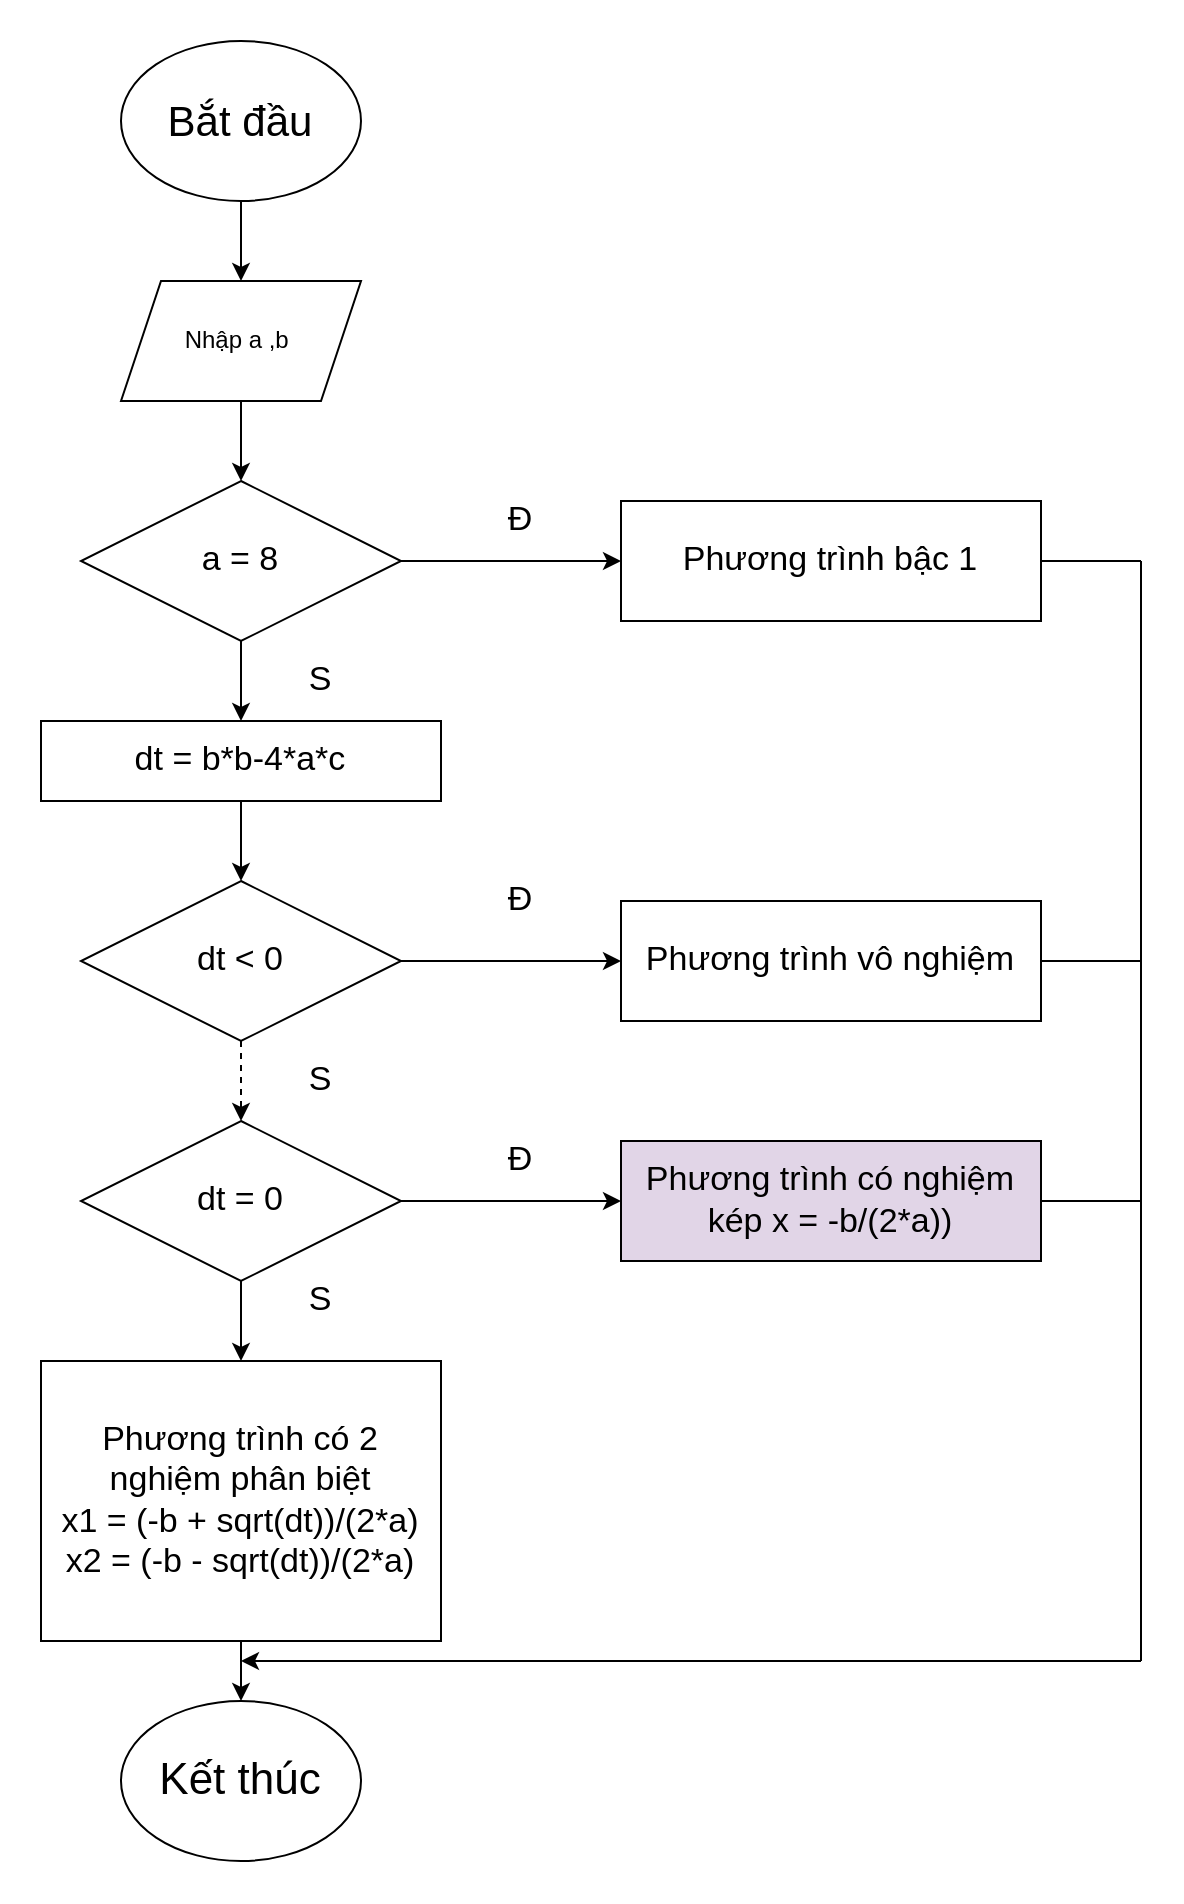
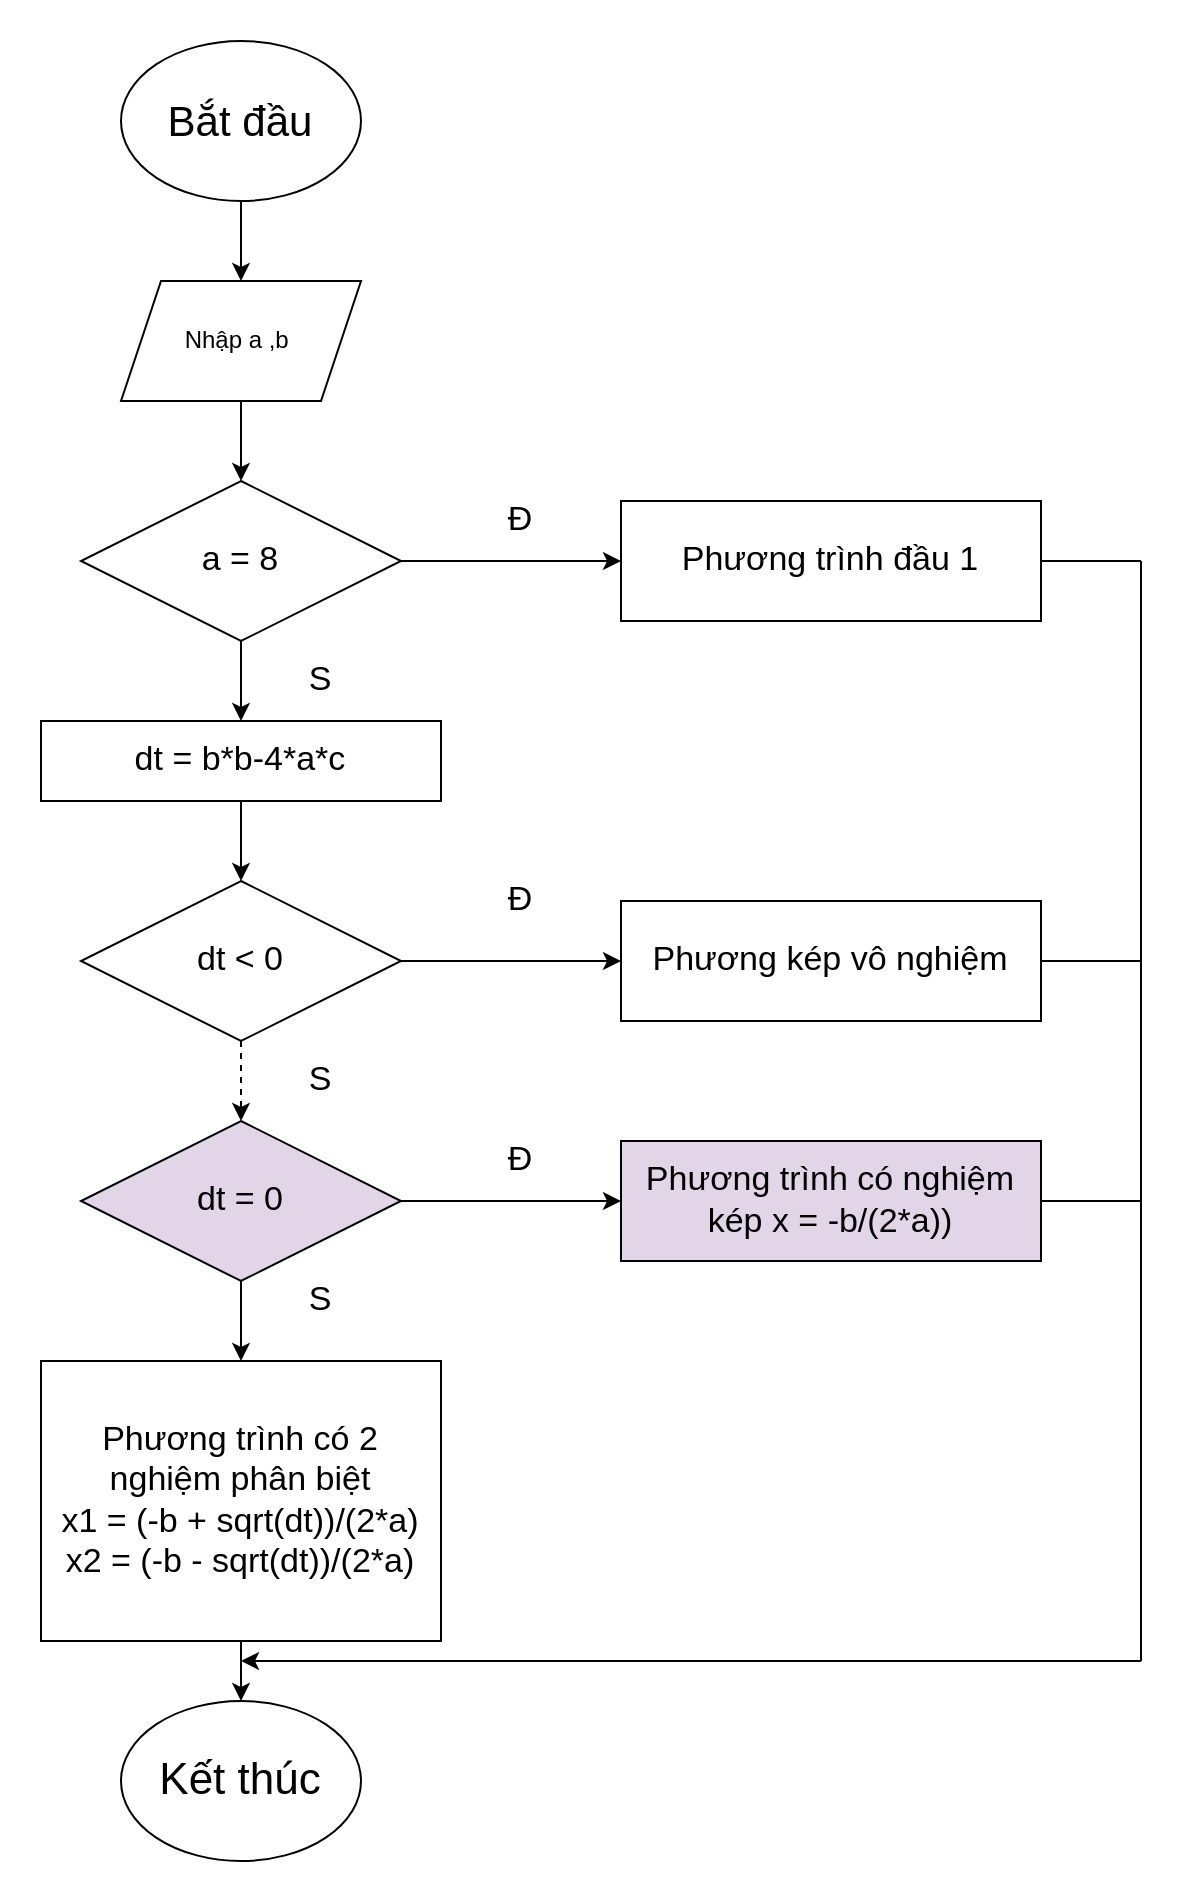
node "Phương trình bậc 1": label "Phương trình bậc 1" -> "Phương trình đầu 1"
node "Phương trình vô nghiệm": label "Phương trình vô nghiệm" -> "Phương kép vô nghiệm"
node "dt = 0": fillcolor #ffffff -> #e1d5e7
